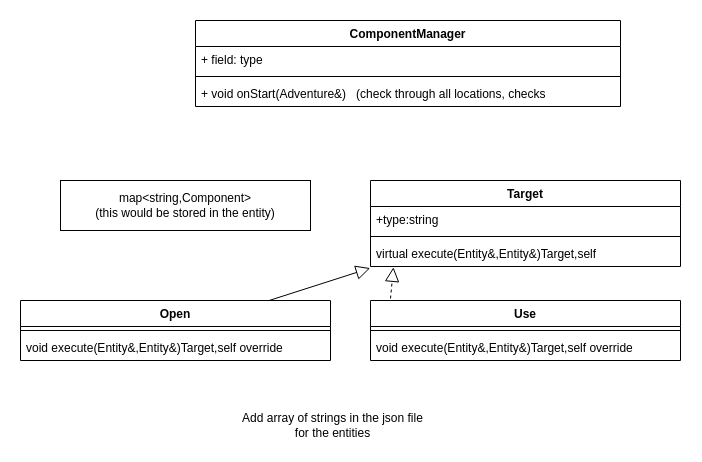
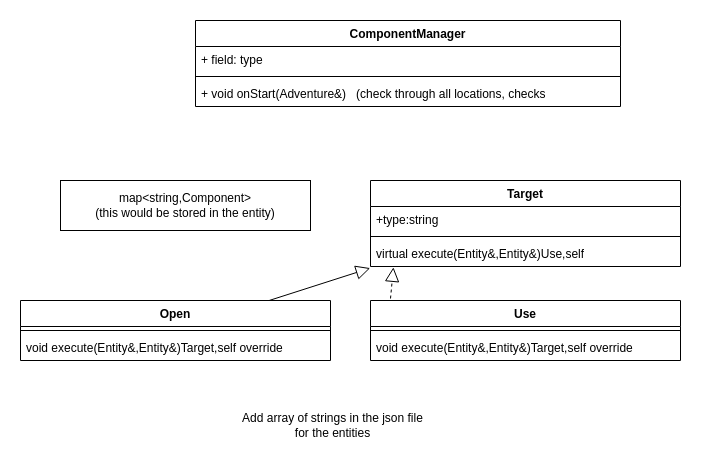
node "virtual execute(Entity&,Entity&)Target,self": label "virtual execute(Entity&,Entity&)Target,self" -> "virtual execute(Entity&,Entity&)Use,self"
